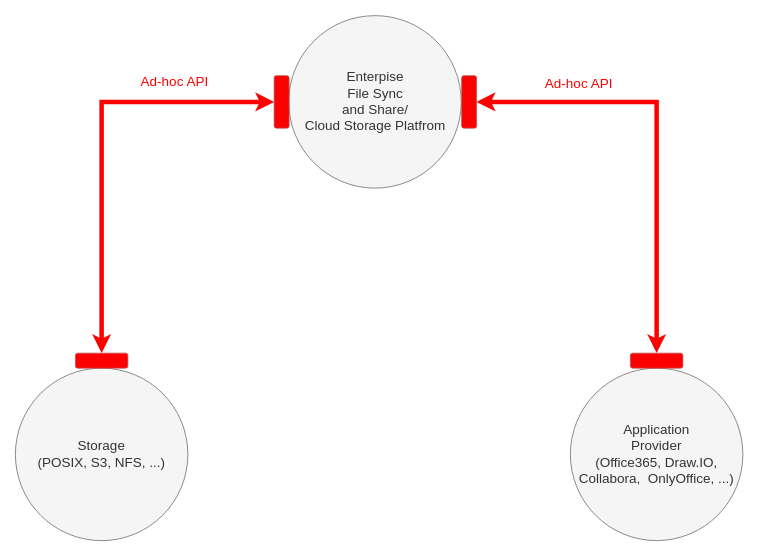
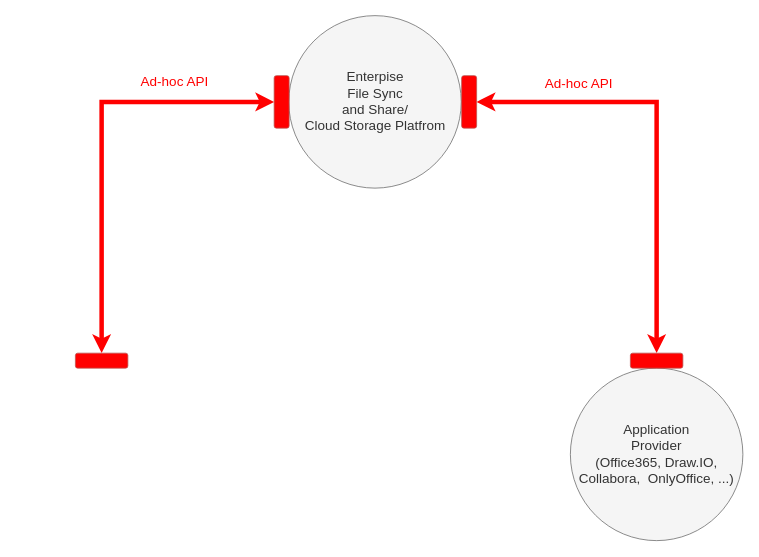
node "Storage (POSIX, S3, NFS, ...)": removed
